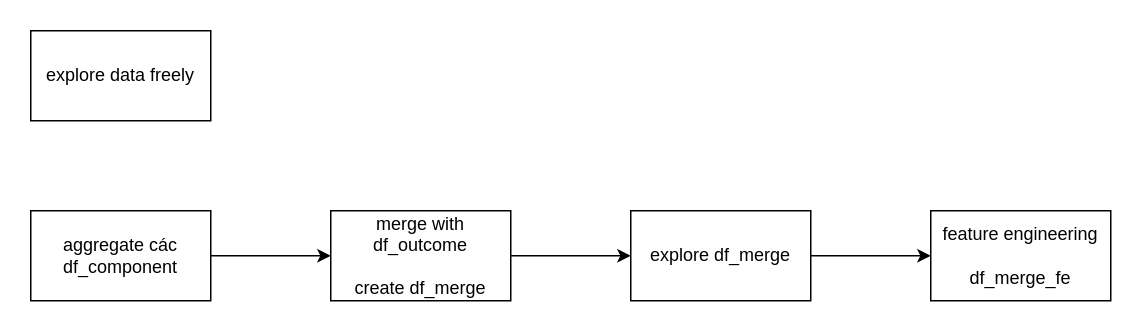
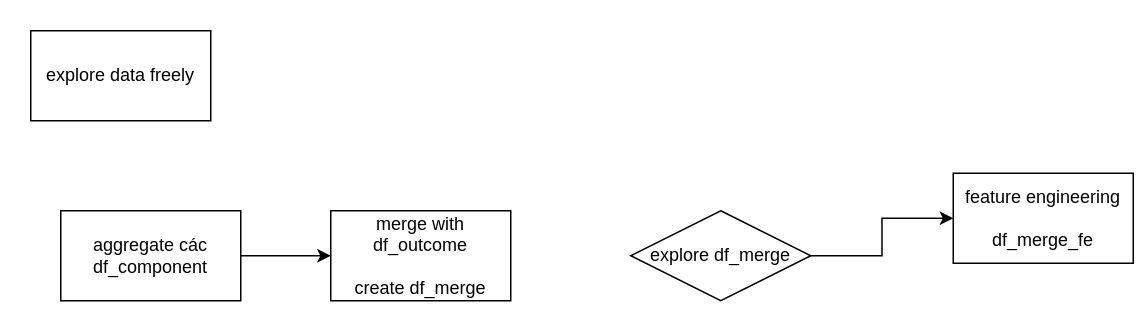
node "aggregate các df_component": moved (121, 256) -> (151, 256)
edge "merge with df_outcome create df_merge" -> "explore df_merge": removed
node "explore df_merge": shape rectangle -> diamond
node "feature engineering df_merge_fe": moved (1021, 256) -> (1043, 218)
